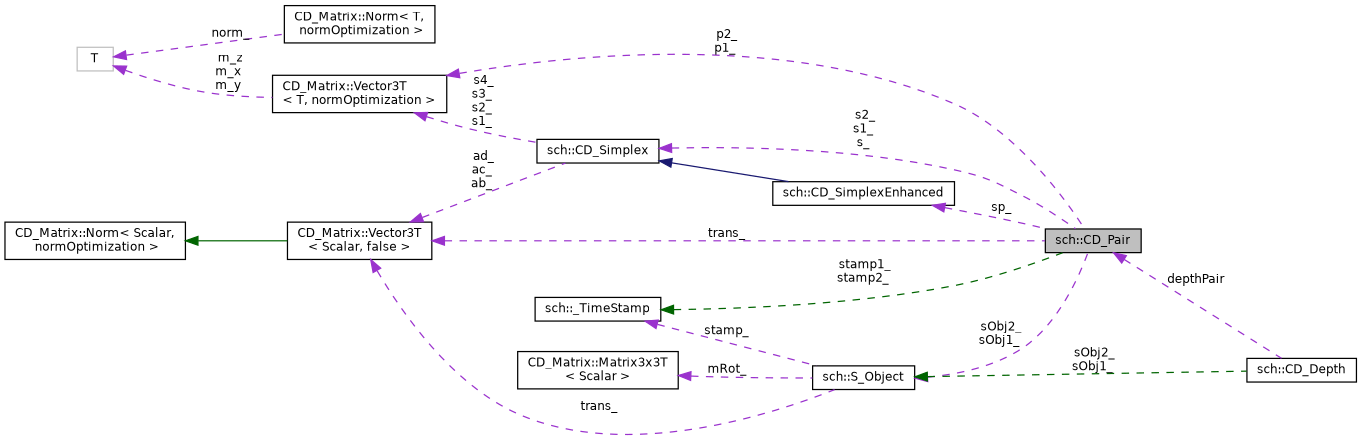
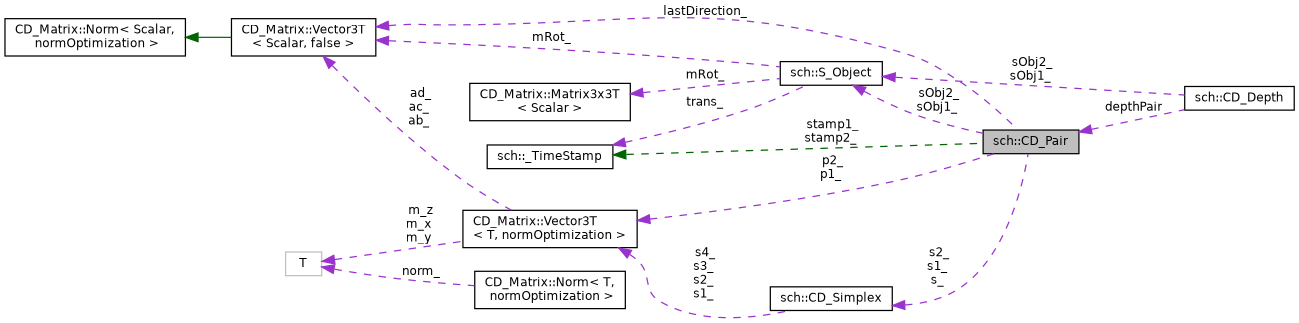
edge "sch::CD_Simplex" -> "CD_Matrix::Vector3T < Scalar, false >": now "CD_Matrix::Vector3T < T, normOptimization >" -> "CD_Matrix::Vector3T < Scalar, false >"
node "sch::CD_SimplexEnhanced": removed
edge "sch::CD_Pair" -> "CD_Matrix::Vector3T < Scalar, false >": label " trans_" -> " lastDirection_"
edge "sch::S_Object" -> "sch::_TimeStamp": label " stamp_" -> " trans_"
edge "sch::CD_Depth" -> "sch::S_Object": color darkgreen -> darkorchid3
edge "sch::S_Object" -> "CD_Matrix::Vector3T < Scalar, false >": label " trans_" -> " mRot_"
